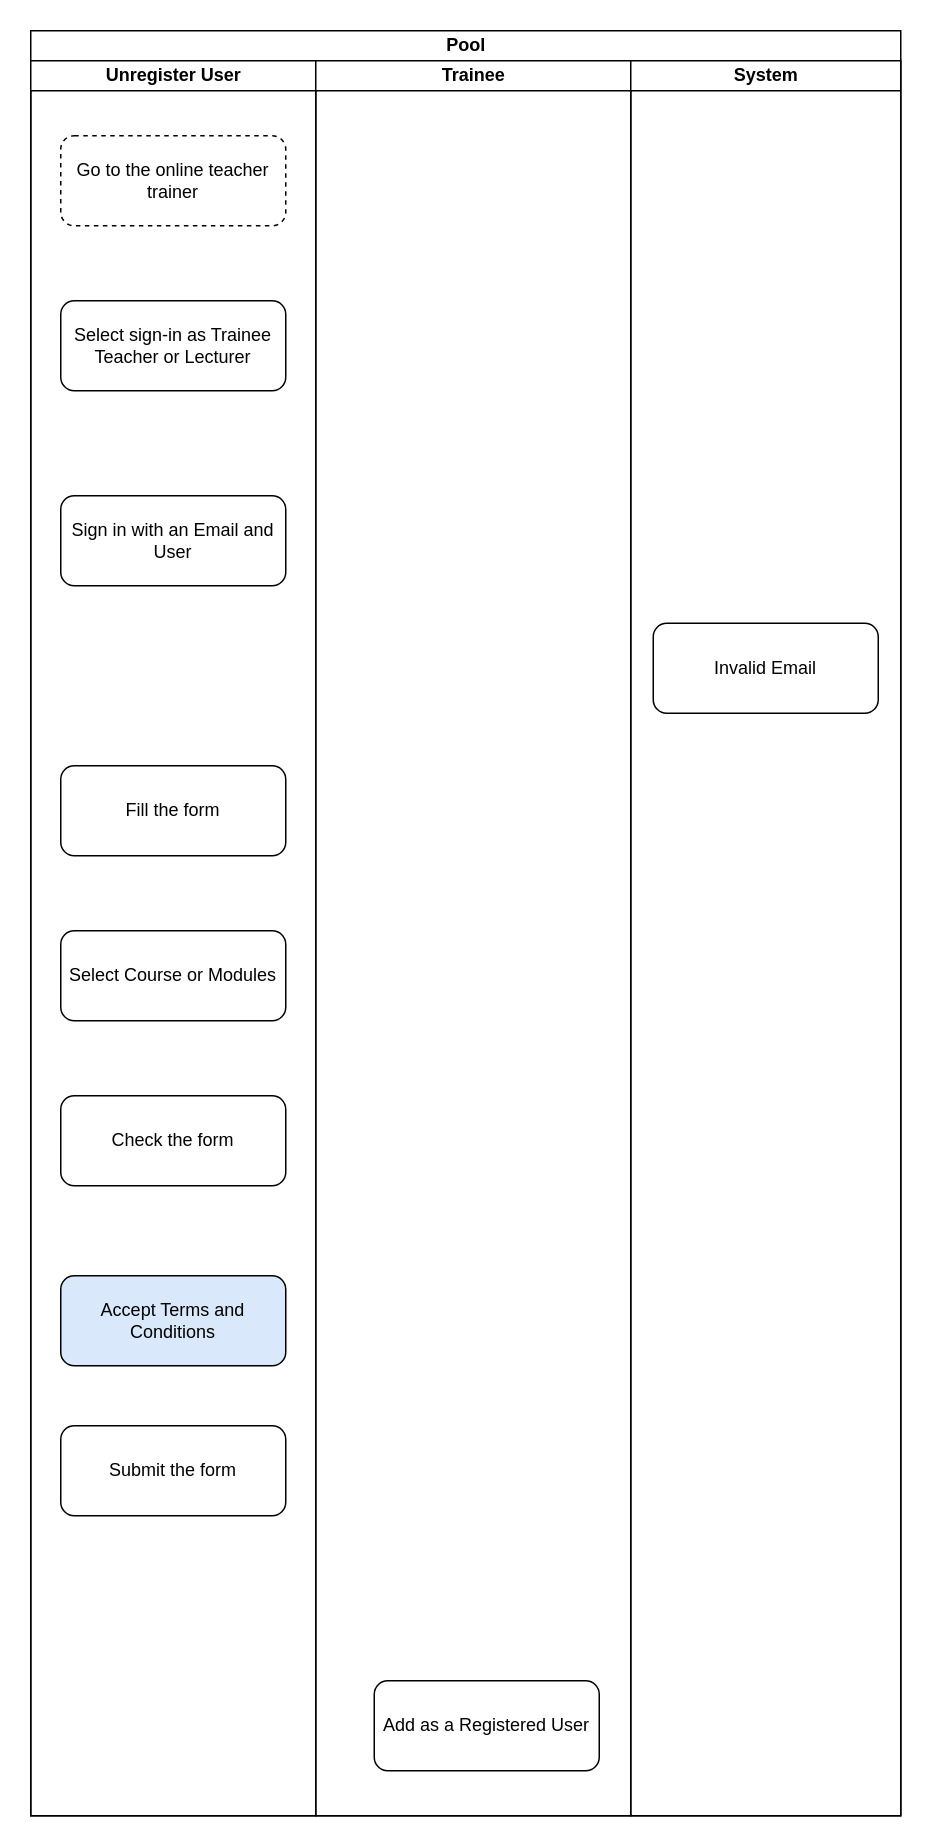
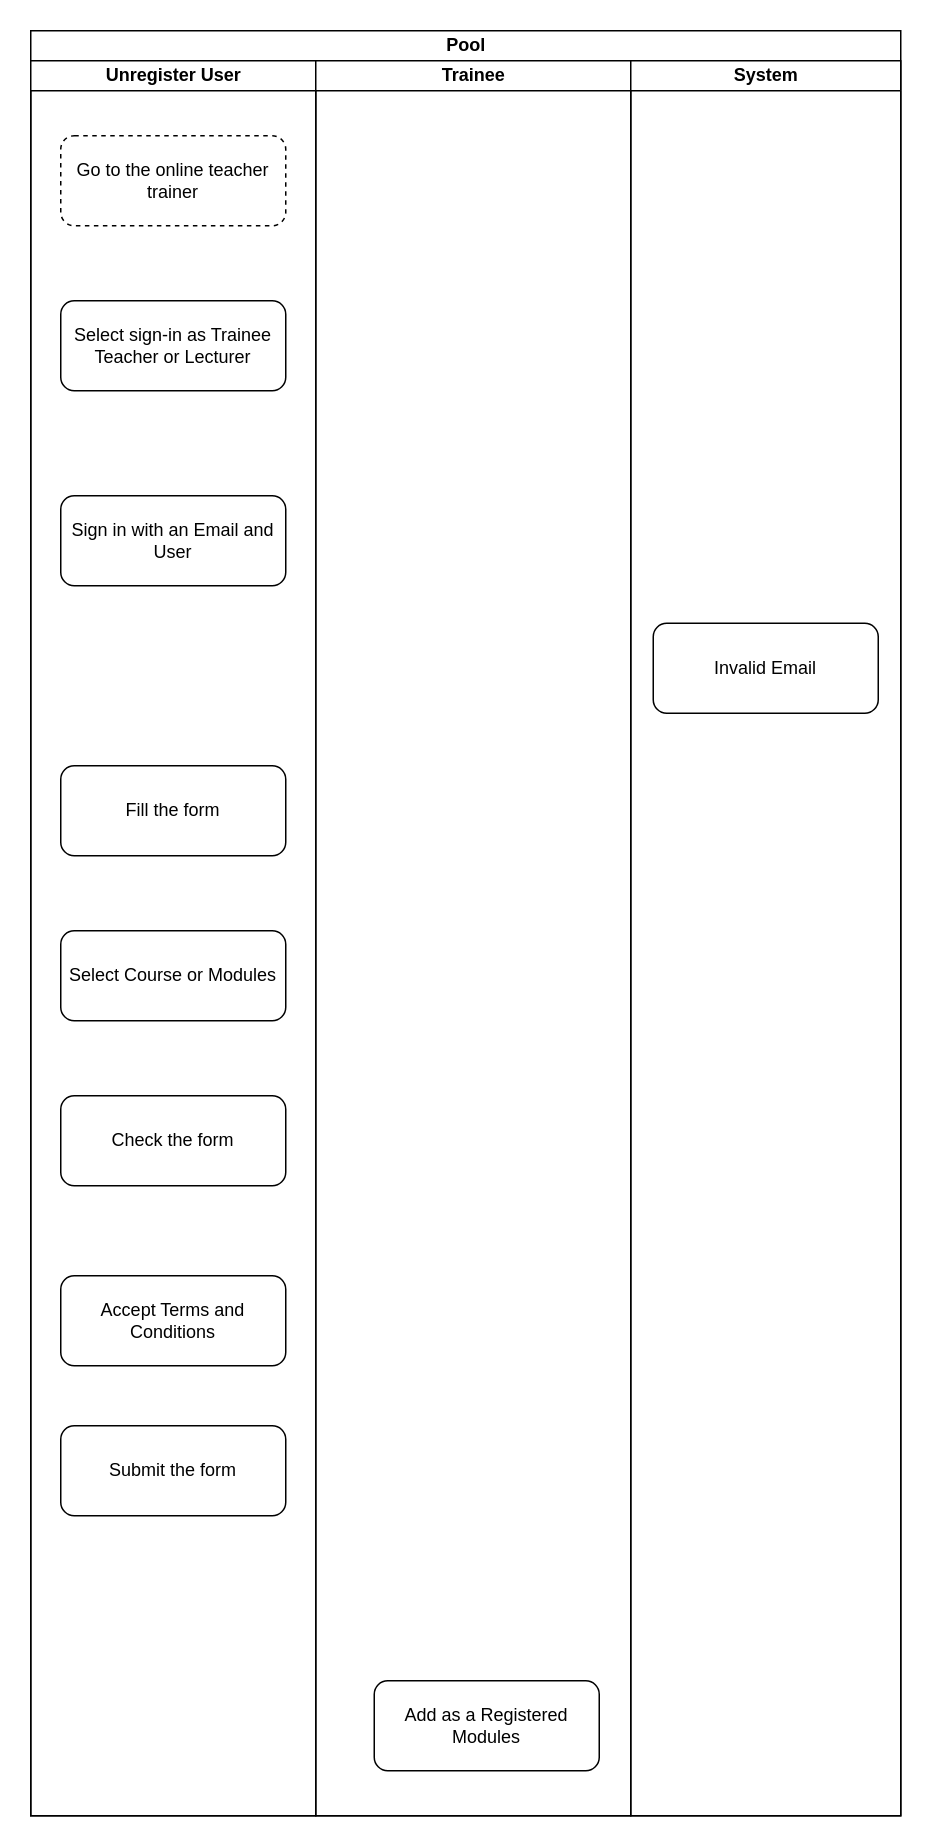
node "Accept Terms and Conditions": fillcolor #dae8fc -> #ffffff
node "Add as a Registered User": label "Add as a Registered User" -> "Add as a Registered Modules"
